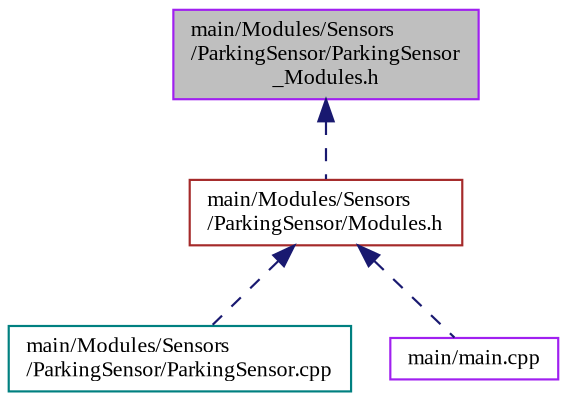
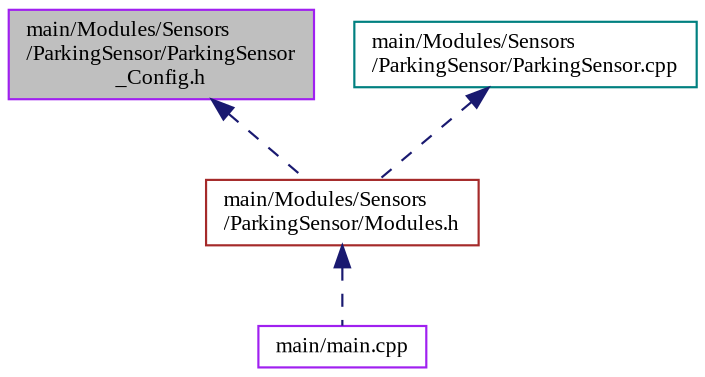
node "main/Modules/Sensors /ParkingSensor/ParkingSensor _Modules.h": label "main/Modules/Sensors /ParkingSensor/ParkingSensor _Modules.h" -> "main/Modules/Sensors /ParkingSensor/ParkingSensor _Config.h"
edge "main/Modules/Sensors /ParkingSensor/ParkingSensor.cpp" -> "main/Modules/Sensors /ParkingSensor/Modules.h": reversed
